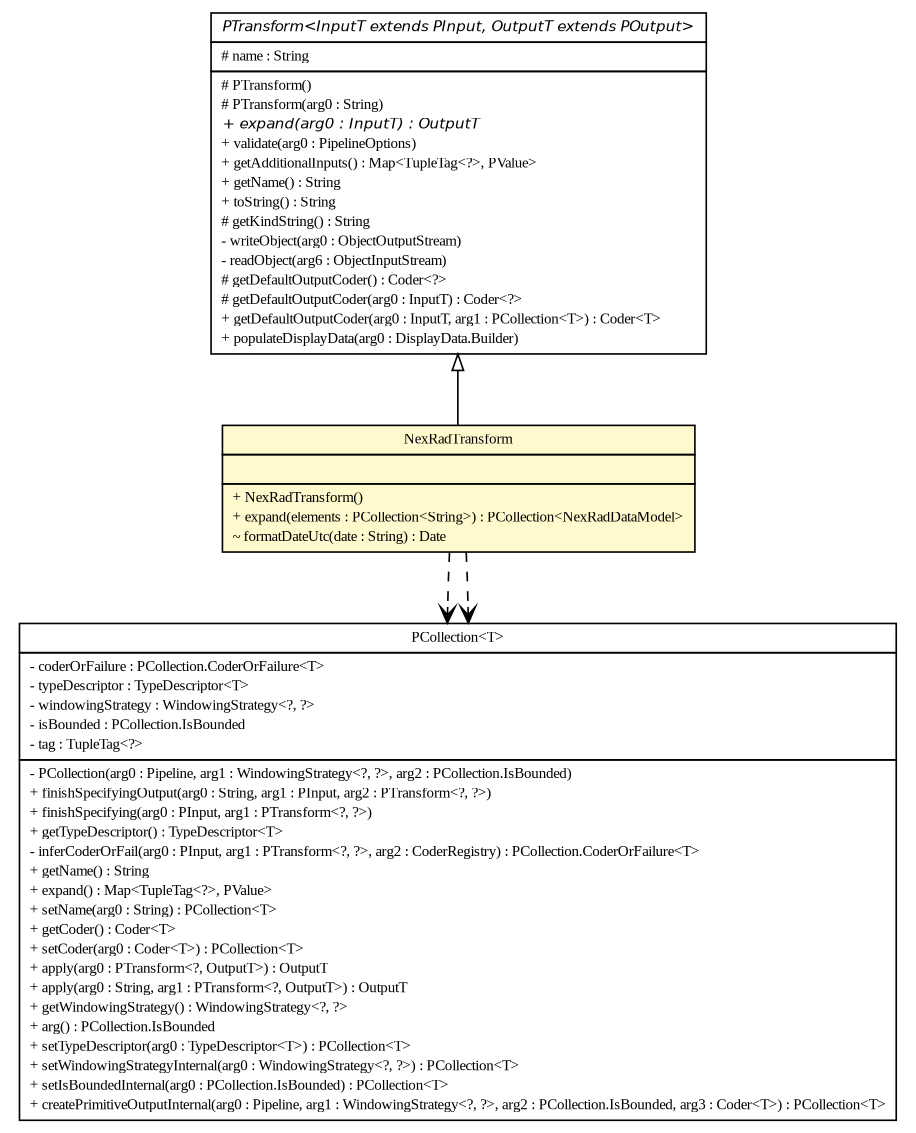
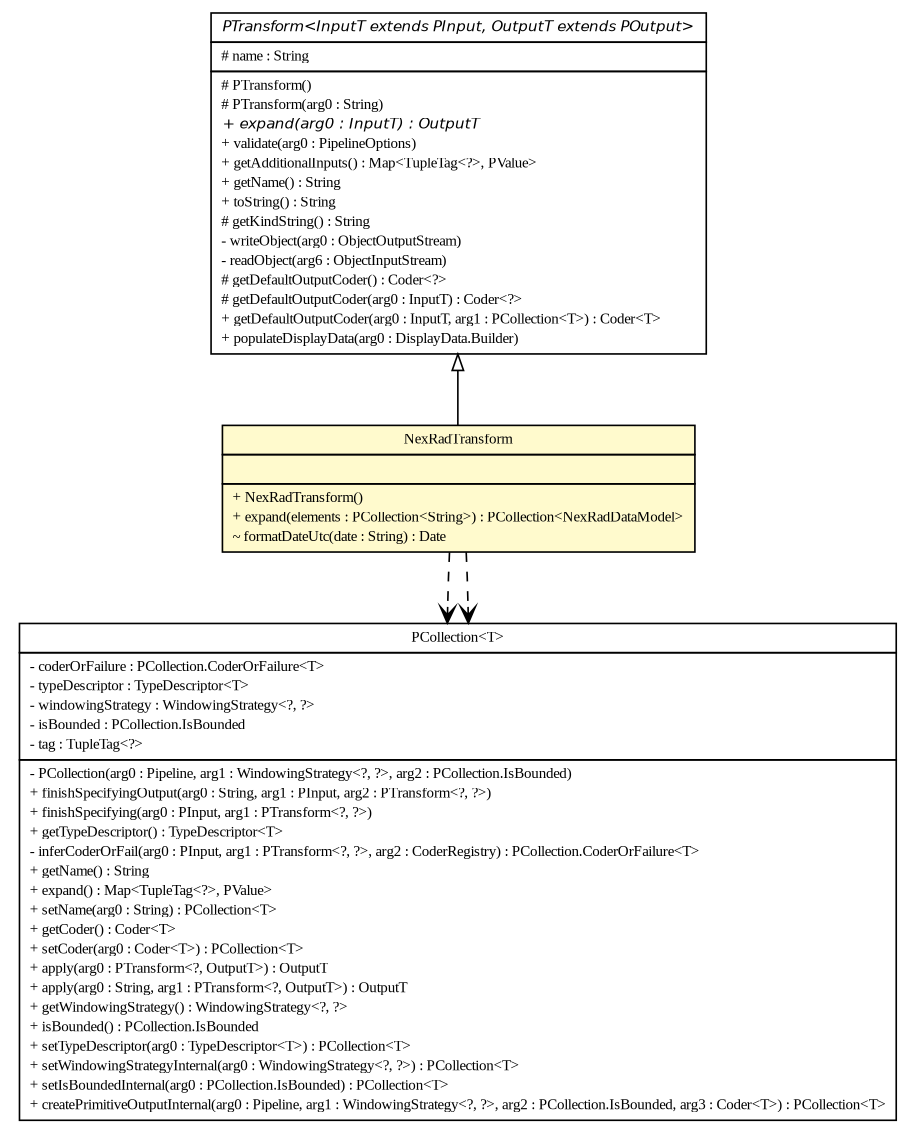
node "PCollection<T>": text "+ arg() : PCollection.IsBounded" -> "+ isBounded() : PCollection.IsBounded"
